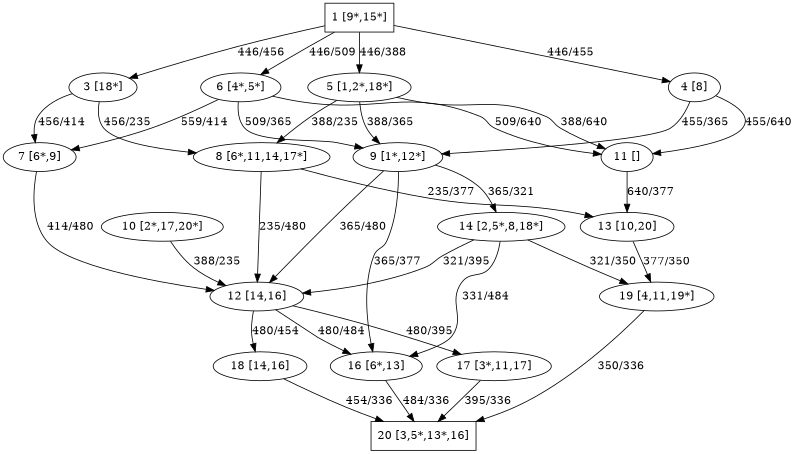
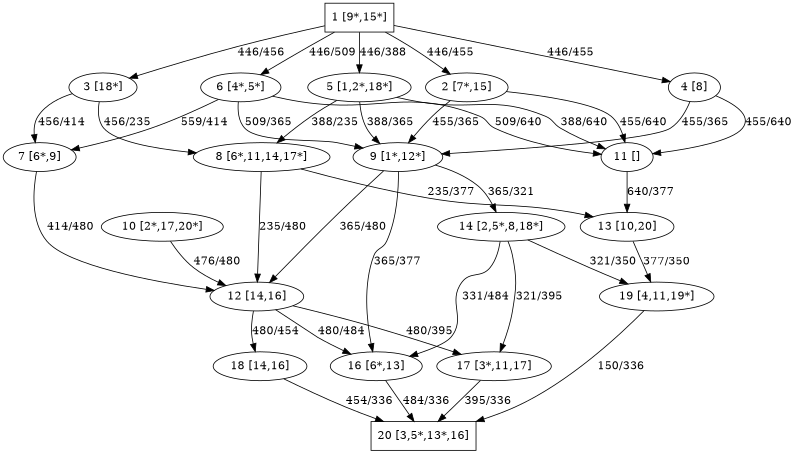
node "2 [7*,15]": added
edge "10 [2*,17,20*]" -> "12 [14,16]": label "388/235" -> "476/480"
edge "14 [2,5*,8,18*]" -> "12 [14,16]": now "14 [2,5*,8,18*]" -> "17 [3*,11,17]"
edge "19 [4,11,19*]" -> "20 [3,5*,13*,16]": label "350/336" -> "150/336"
